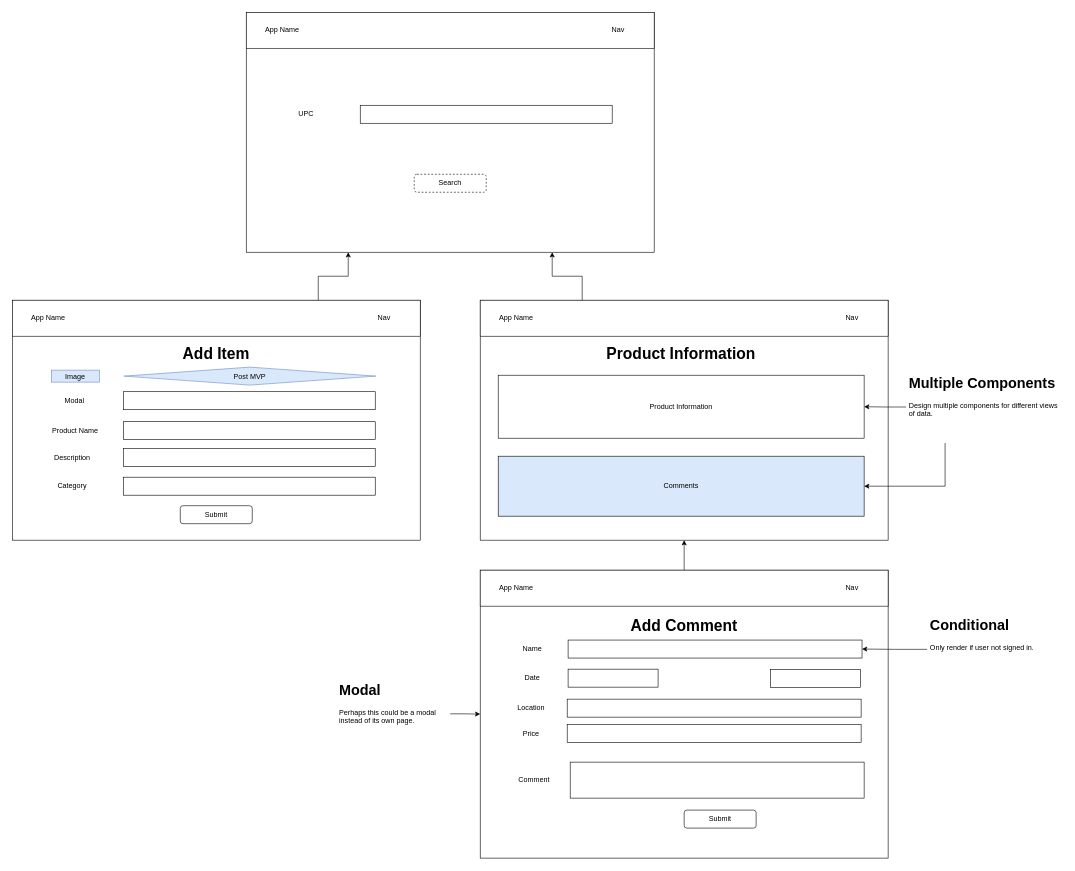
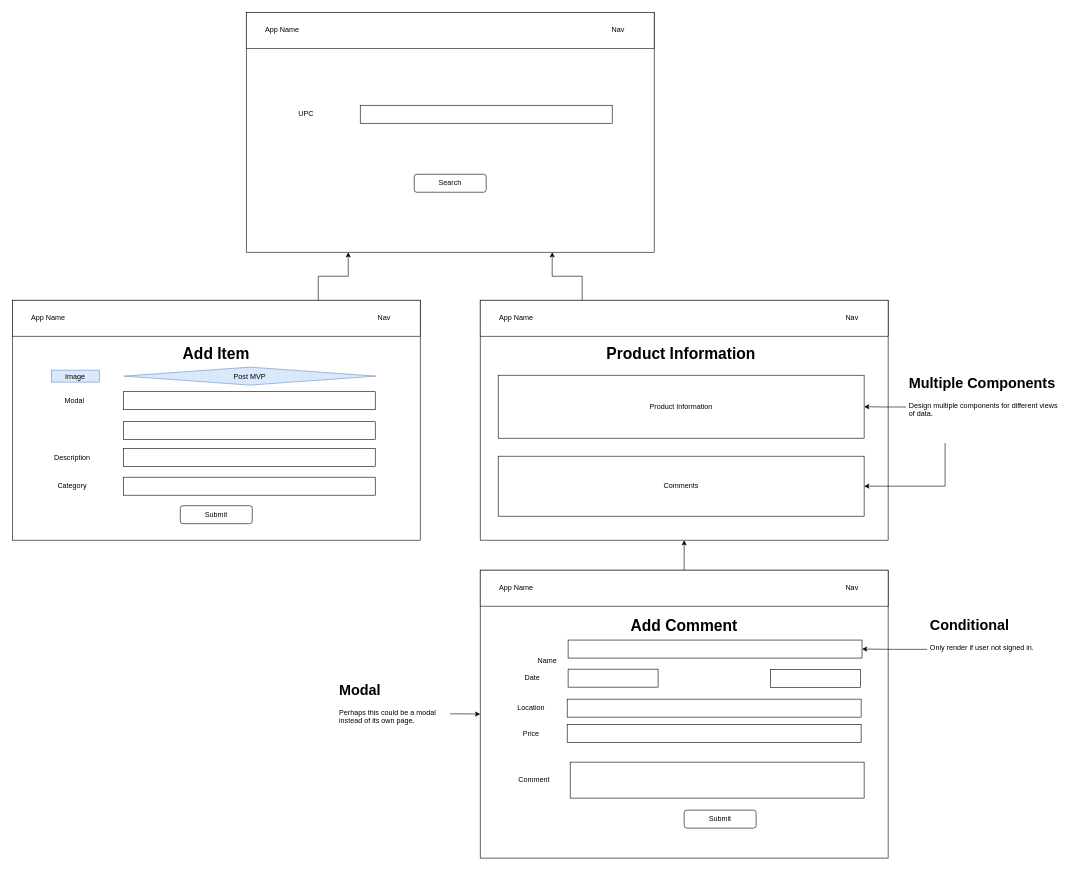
node "Search": style dashed -> solid
node "Product Name": removed
node "Comments": fillcolor #dae8fc -> #ffffff
node "Name": moved (532, 649) -> (547, 661)
